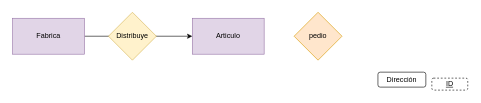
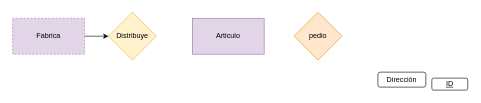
node "Fabrica": style solid -> dashed
edge "Fabrica" -> "Articulo": now "Fabrica" -> "Distribuye"
node "ID": style dashed -> solid
